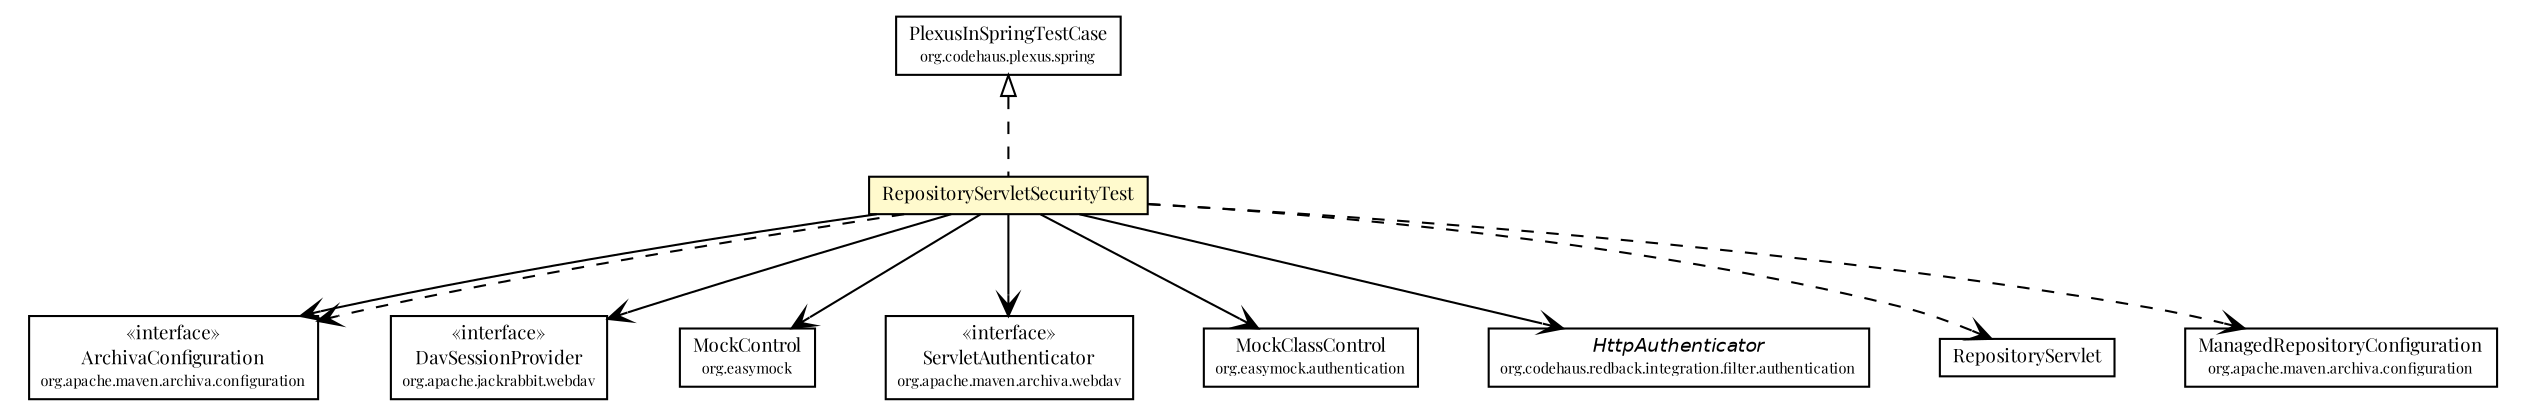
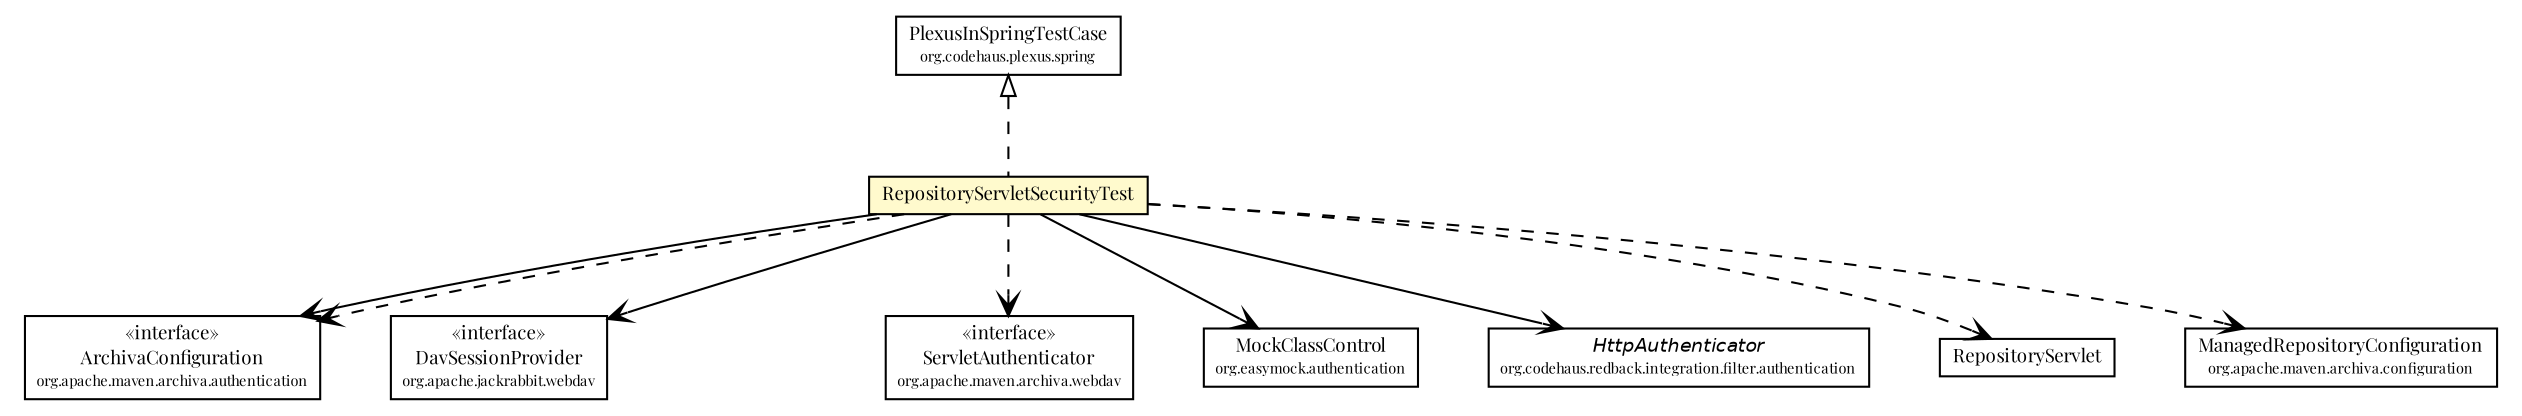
edge "RepositoryServletSecurityTest" -> "ServletAuthenticator": style solid -> dashed
node "MockControl": removed
node "ArchivaConfiguration": text "org.apache.maven.archiva.configuration" -> "org.apache.maven.archiva.authentication"
